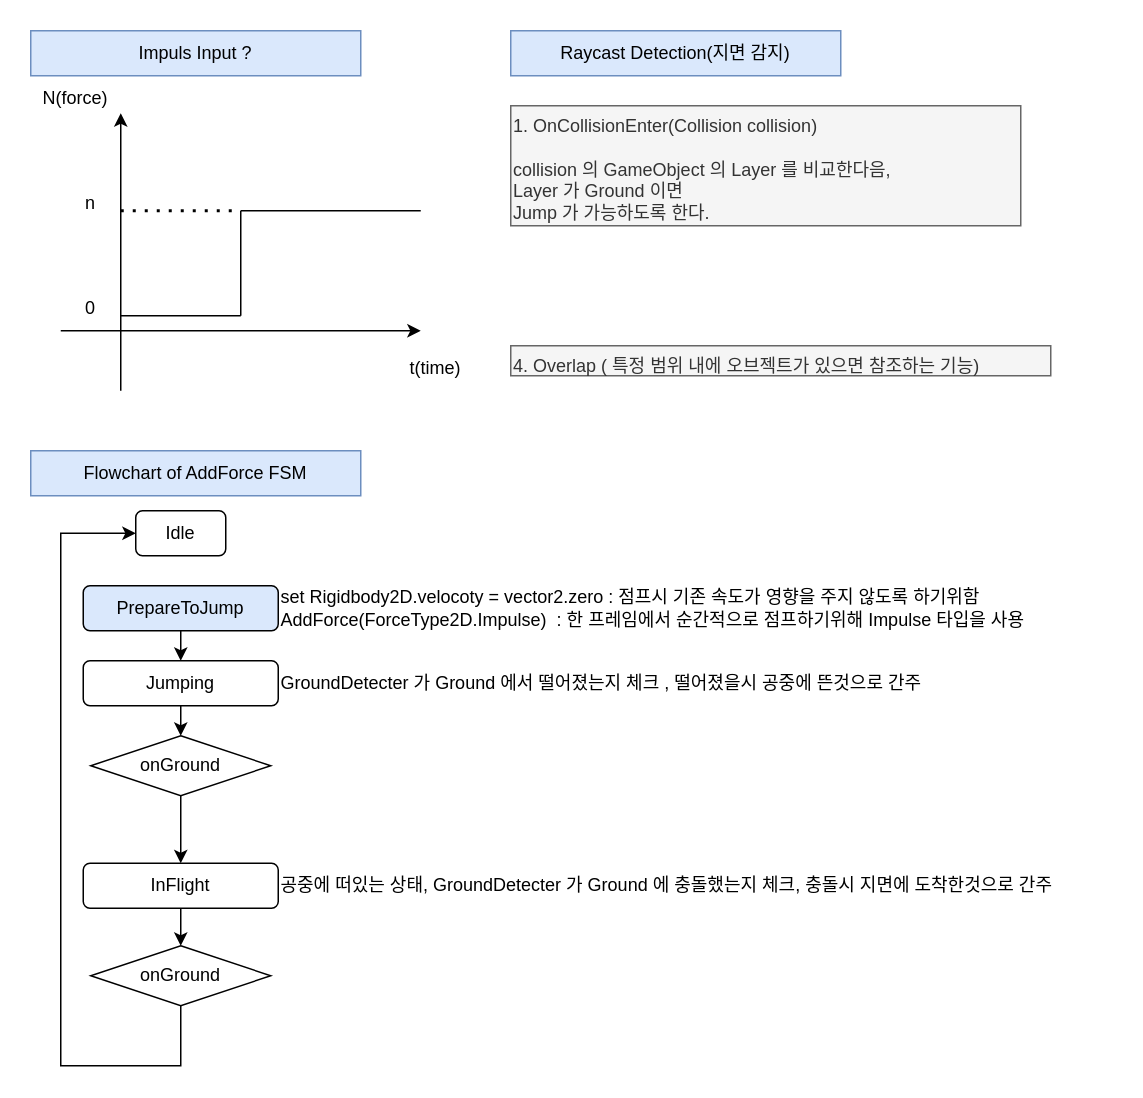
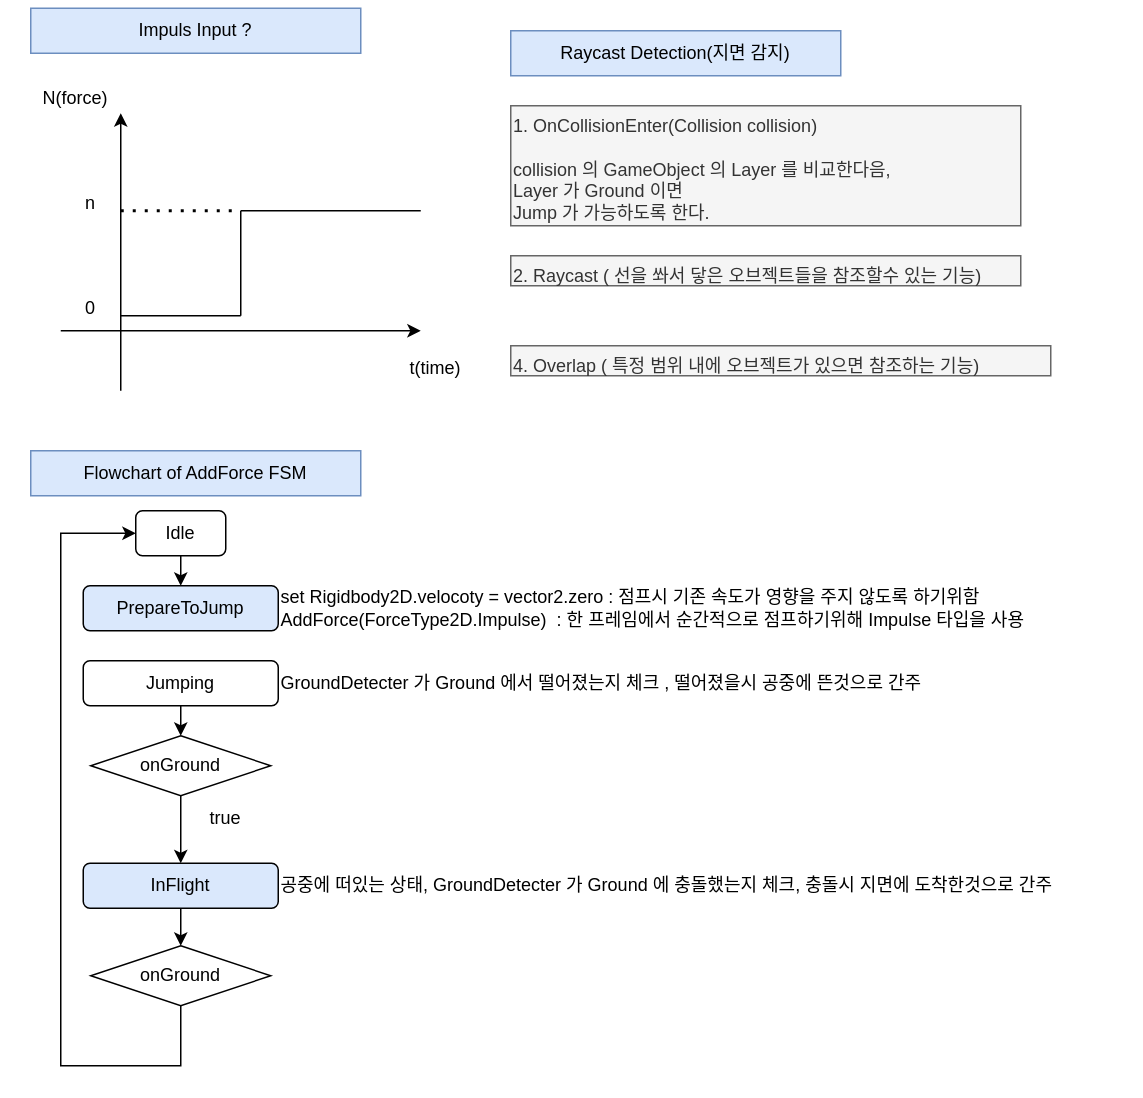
node "Impuls Input ?": moved (196, 53) -> (196, 31)
node "2. Raycast ( 선을 쏴서 닿은 오브젝트들을 참조할수 있는 기능)": added
edge "Idle" -> "PrepareToJump": added
edge "PrepareToJump" -> "Jumping": removed
node "true": added
node "InFlight": fillcolor #ffffff -> #dae8fc
